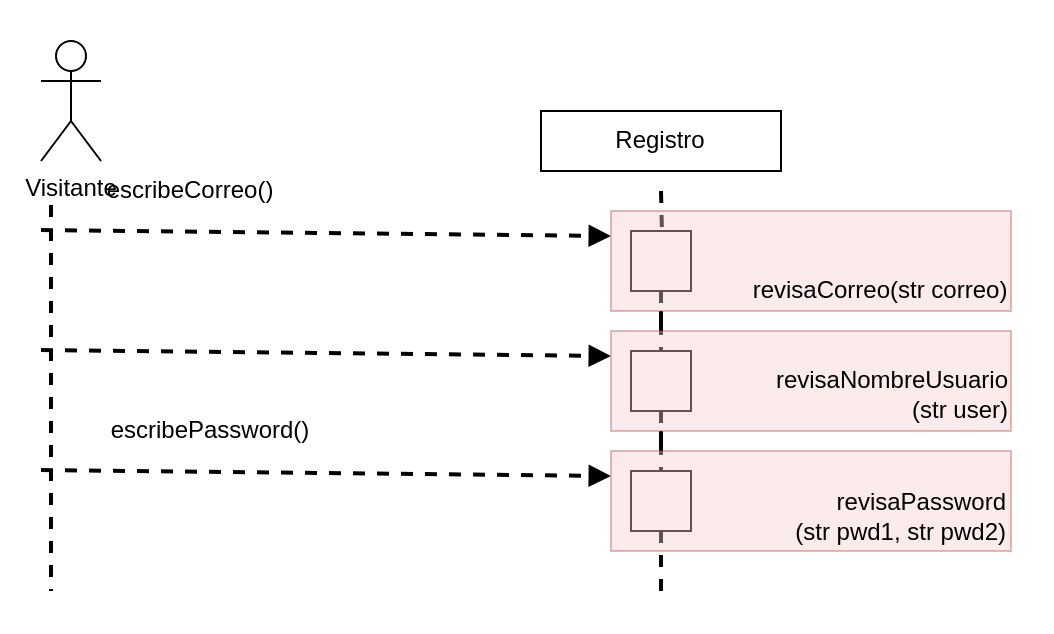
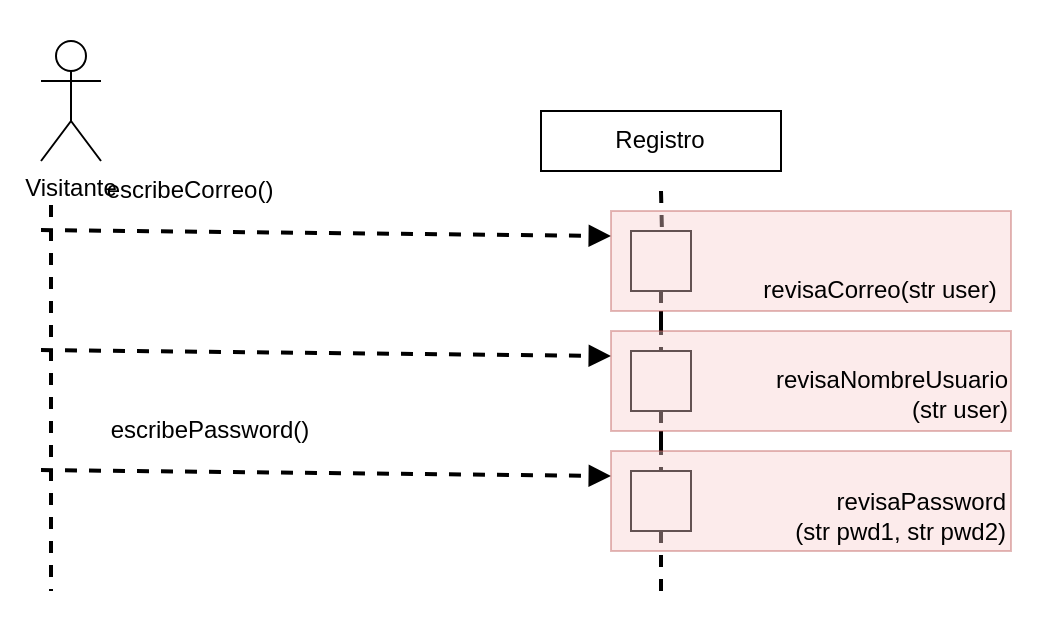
node "revisaCorreo(str correo)": label "revisaCorreo(str correo)" -> "revisaCorreo(str user)"
